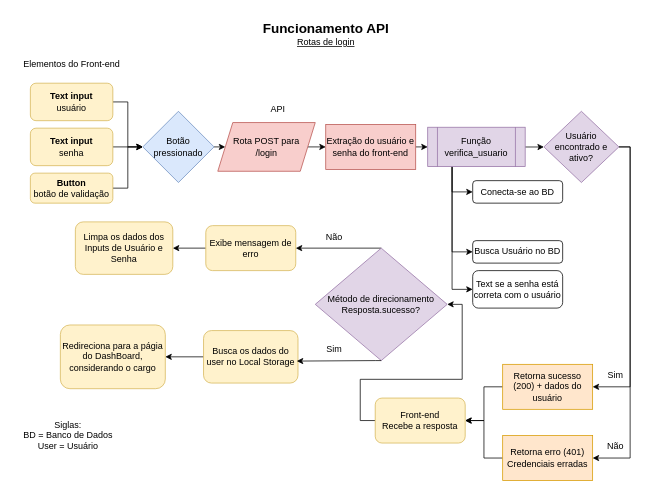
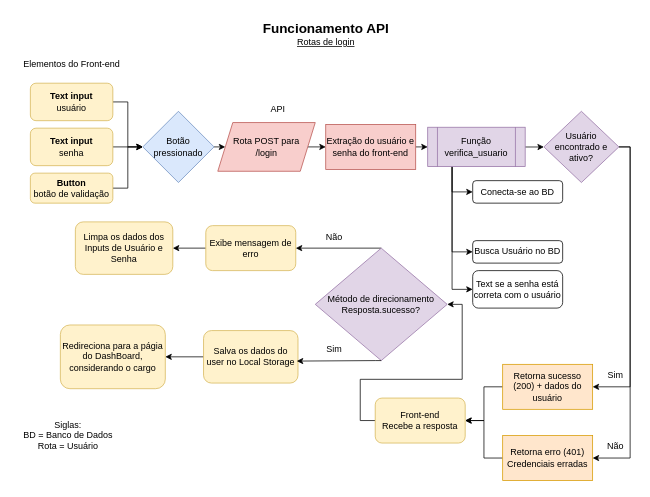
node "Busca os dados do user no Local Storage": label "Busca os dados do user no Local Storage" -> "Salva os dados do user no Local Storage"
node "Siglas: BD = Banco de Dados User = Usuário": label "Siglas: BD = Banco de Dados User = Usuário" -> "Siglas: BD = Banco de Dados Rota = Usuário"
